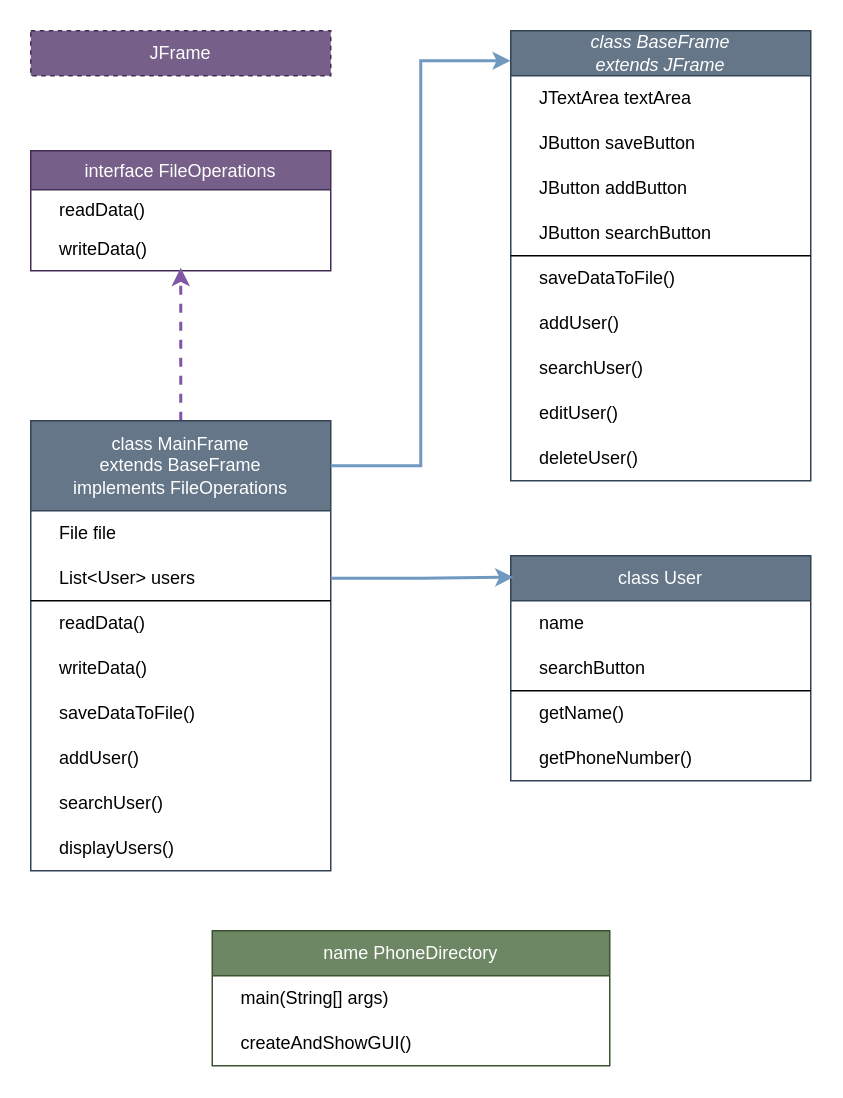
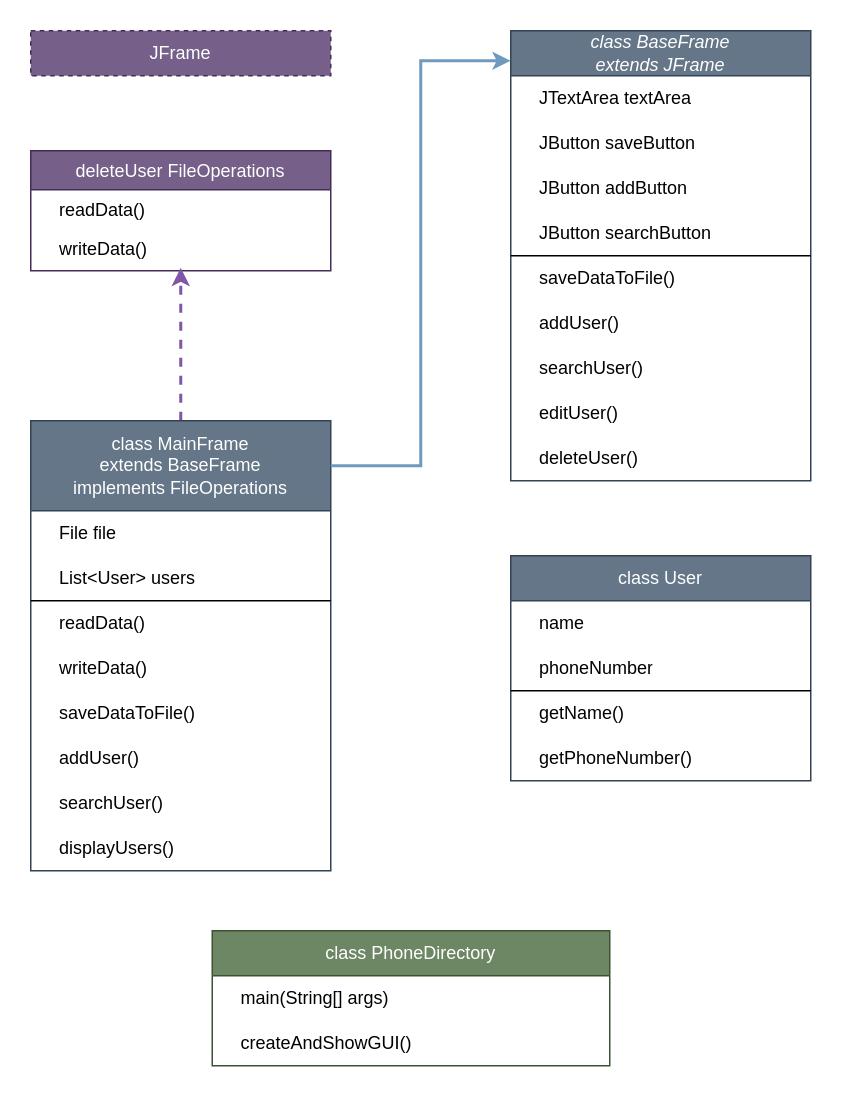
node "interface FileOperations": label "interface FileOperations" -> "deleteUser FileOperations"
edge "List<User> users" -> "class User": removed
node "searchButton": label "searchButton" -> "phoneNumber"
node "name PhoneDirectory": label "name PhoneDirectory" -> "class PhoneDirectory"
